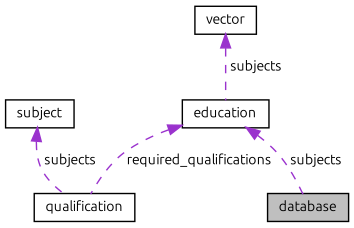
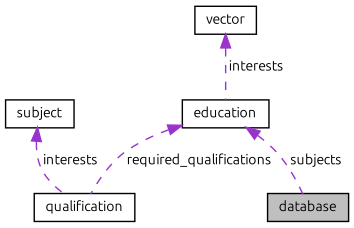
edge "education" -> "vector": label " subjects" -> " interests"
edge "qualification" -> "subject": label " subjects" -> " interests"
